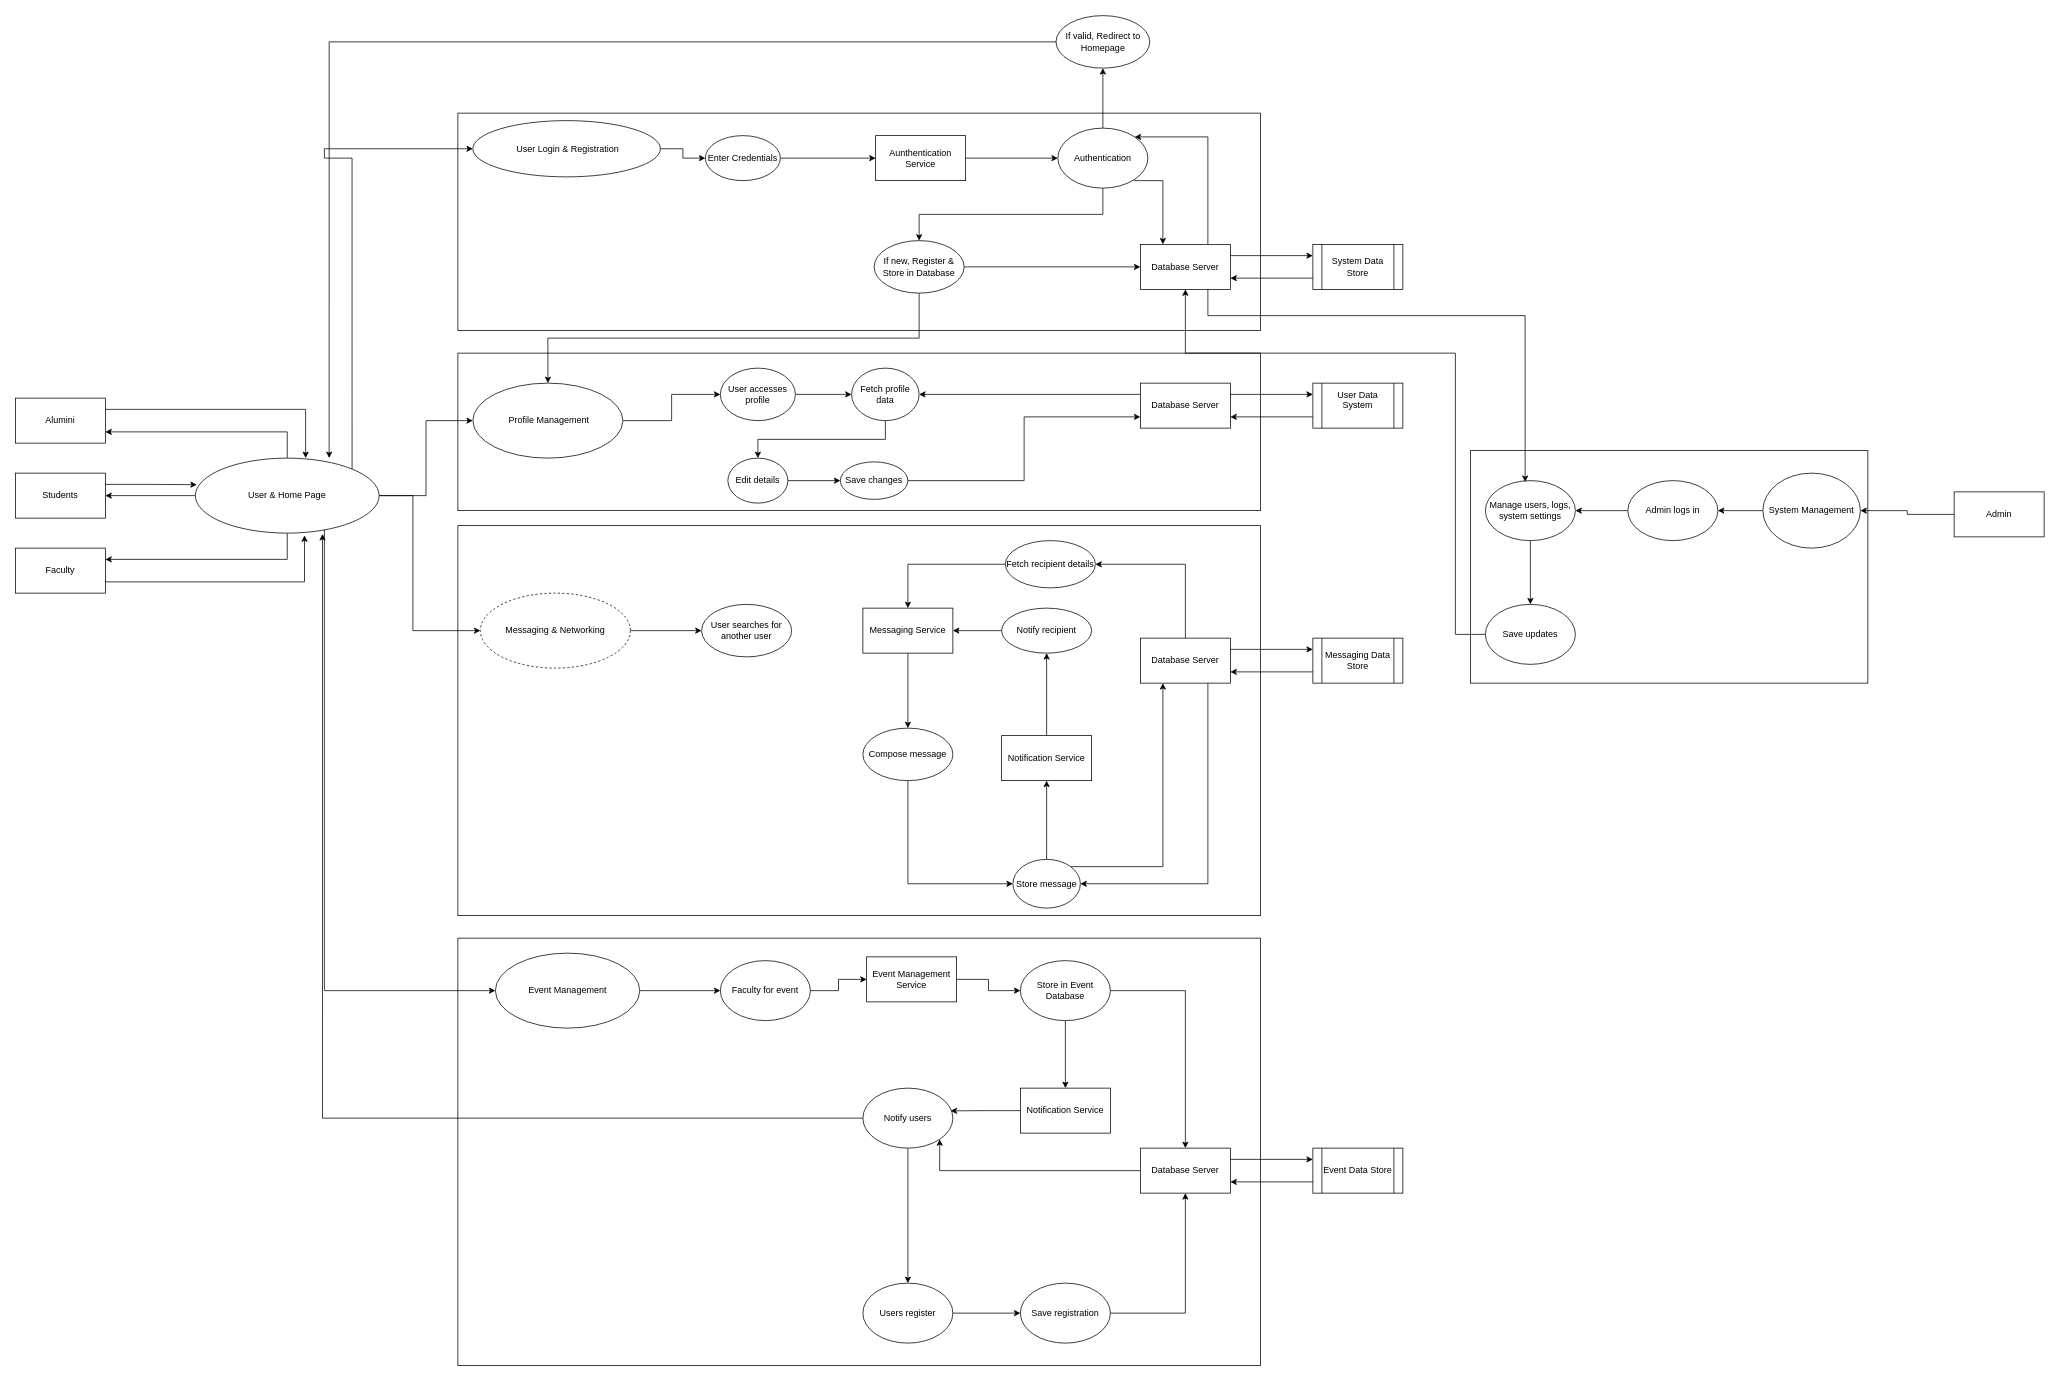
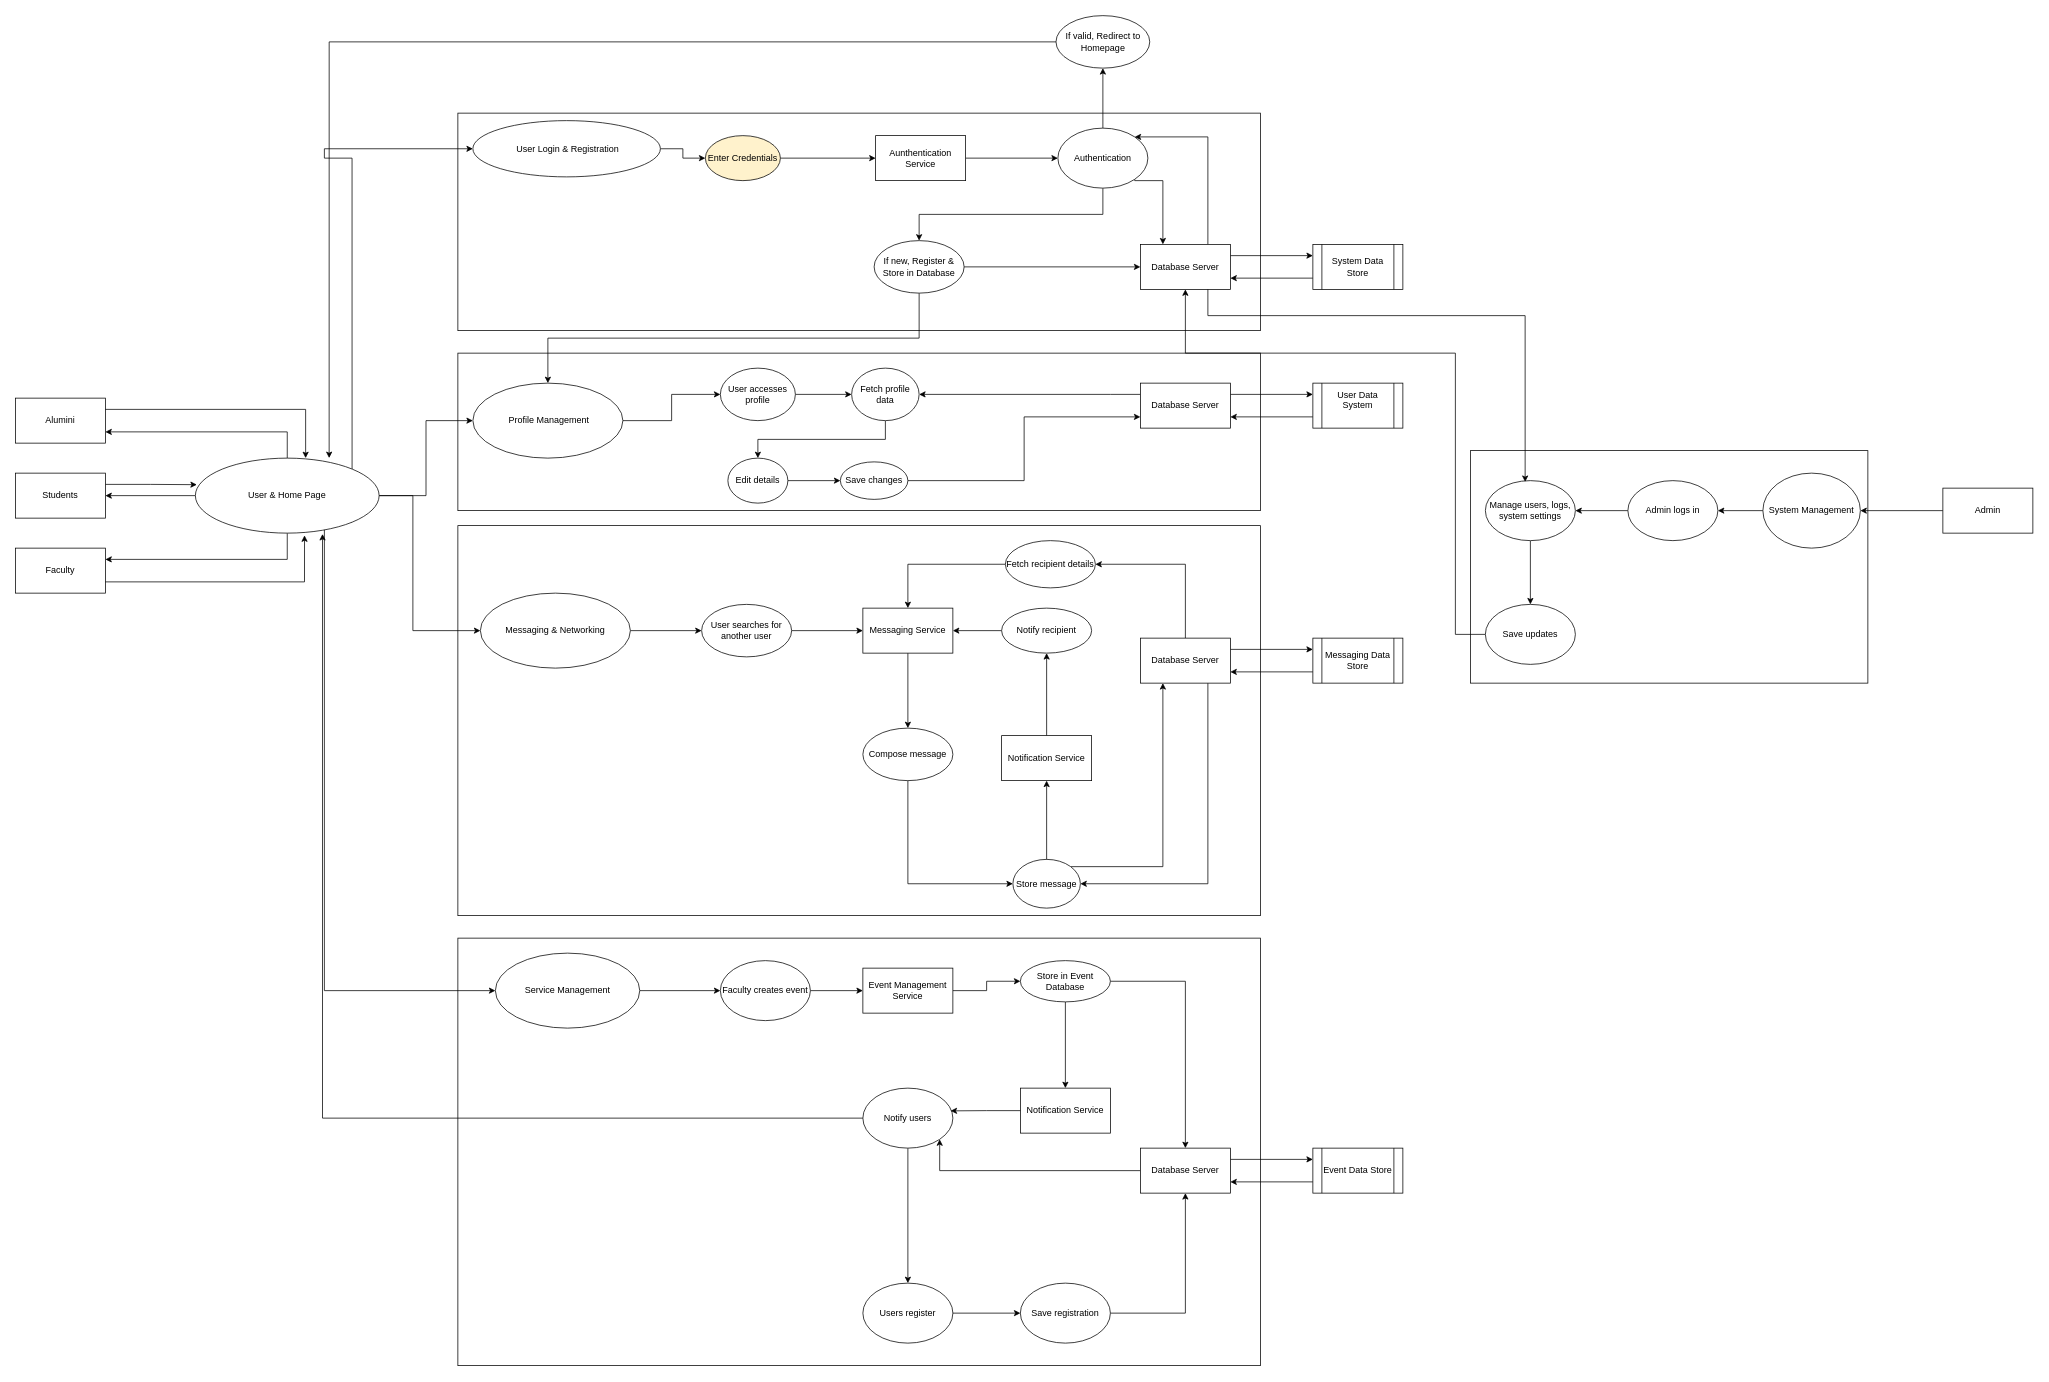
node "Enter Credentials": fillcolor #ffffff -> #fff2cc
node "Admin": moved (1999, 514) -> (1988, 510)
node "Messaging & Networking": style dashed -> solid
edge "User searches for another user" -> "Messaging Service": added
node "Event Management Service": moved (912, 979) -> (908, 990)
node "Event Management": label "Event Management" -> "Service Management"
node "Faculty for event": label "Faculty for event" -> "Faculty creates event"
node "Store in Event Database": size 90x60 -> 90x41
